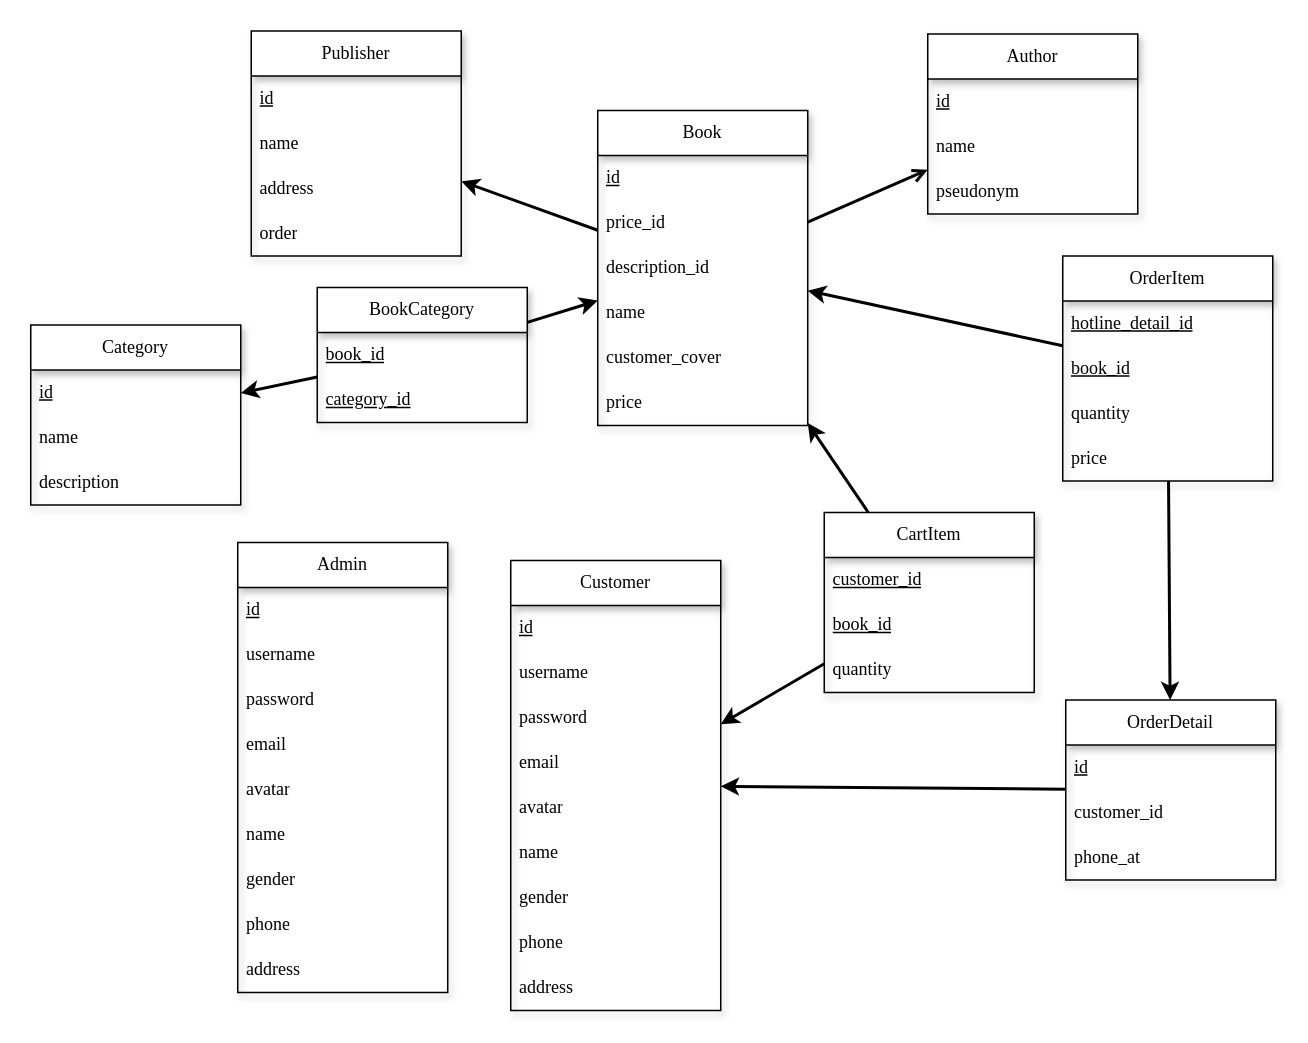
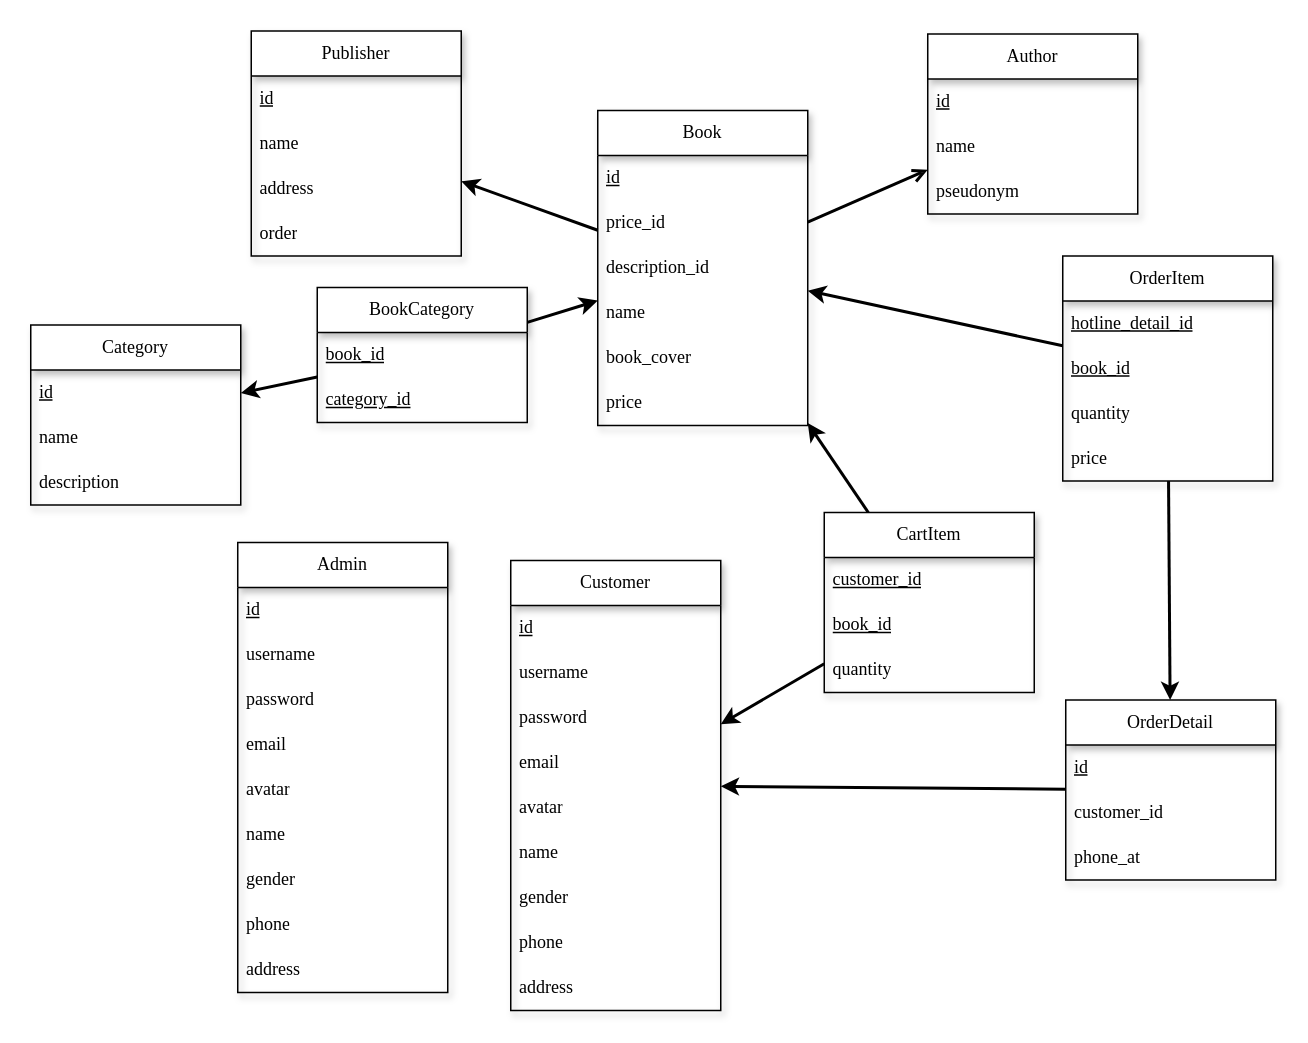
node "customer_cover": label "customer_cover" -> "book_cover"
